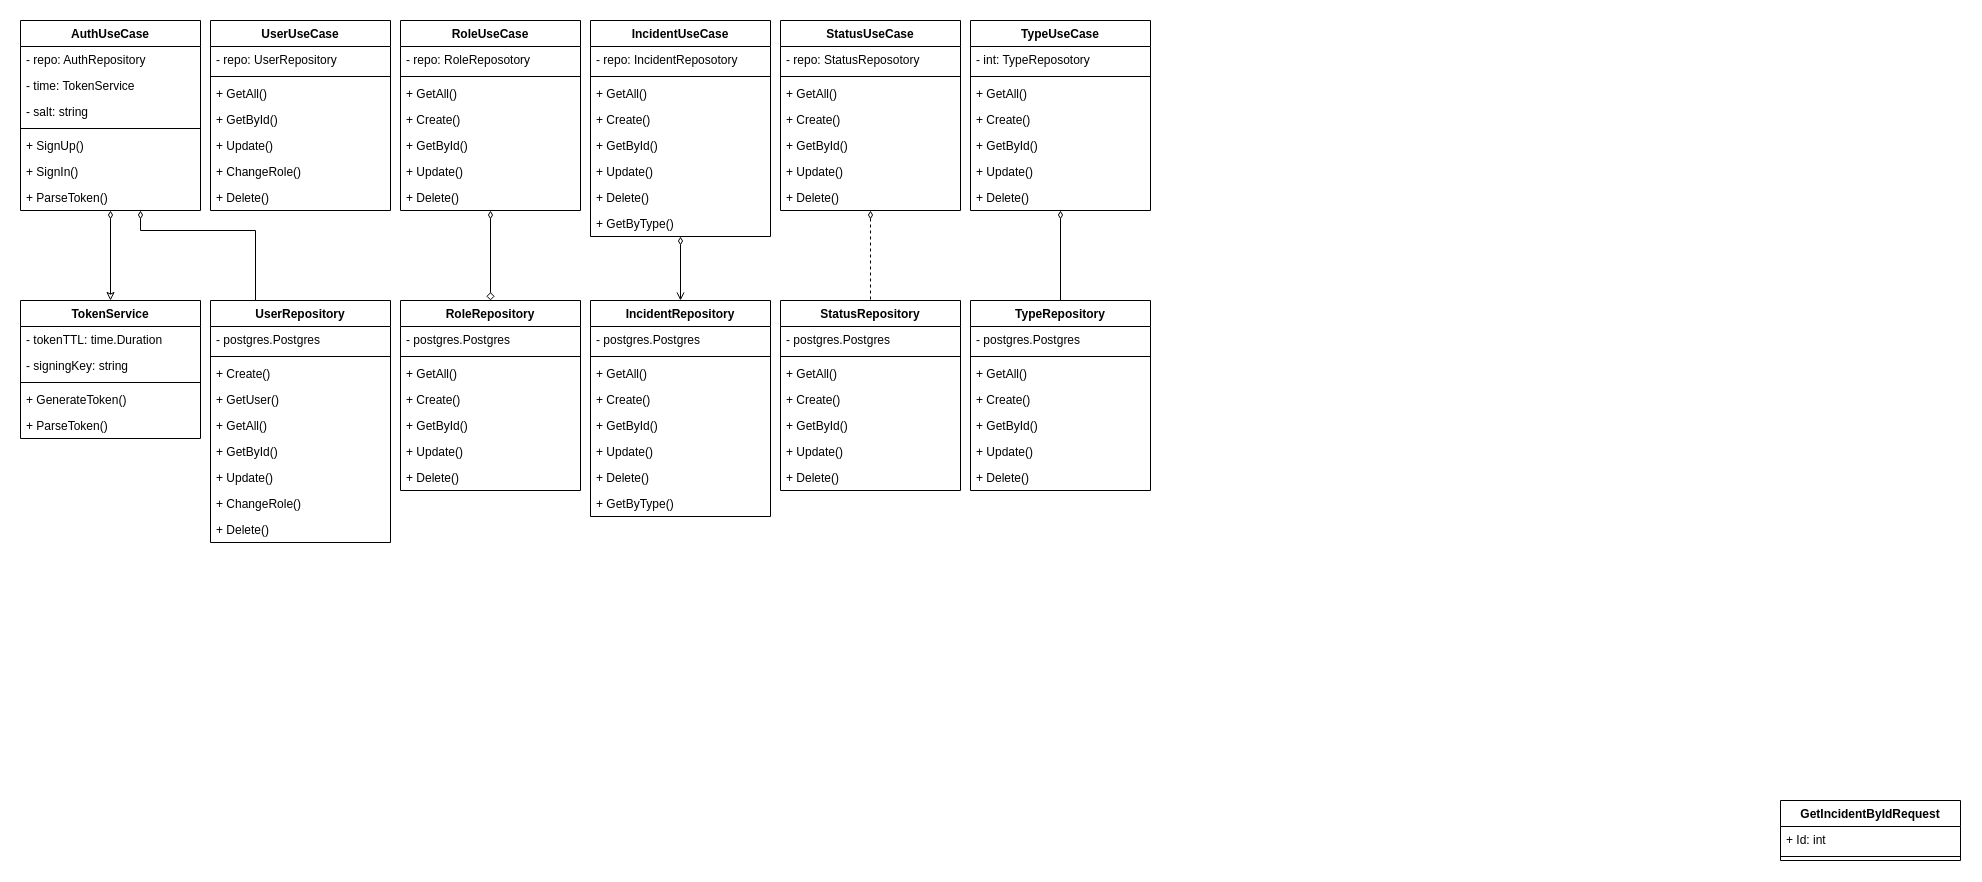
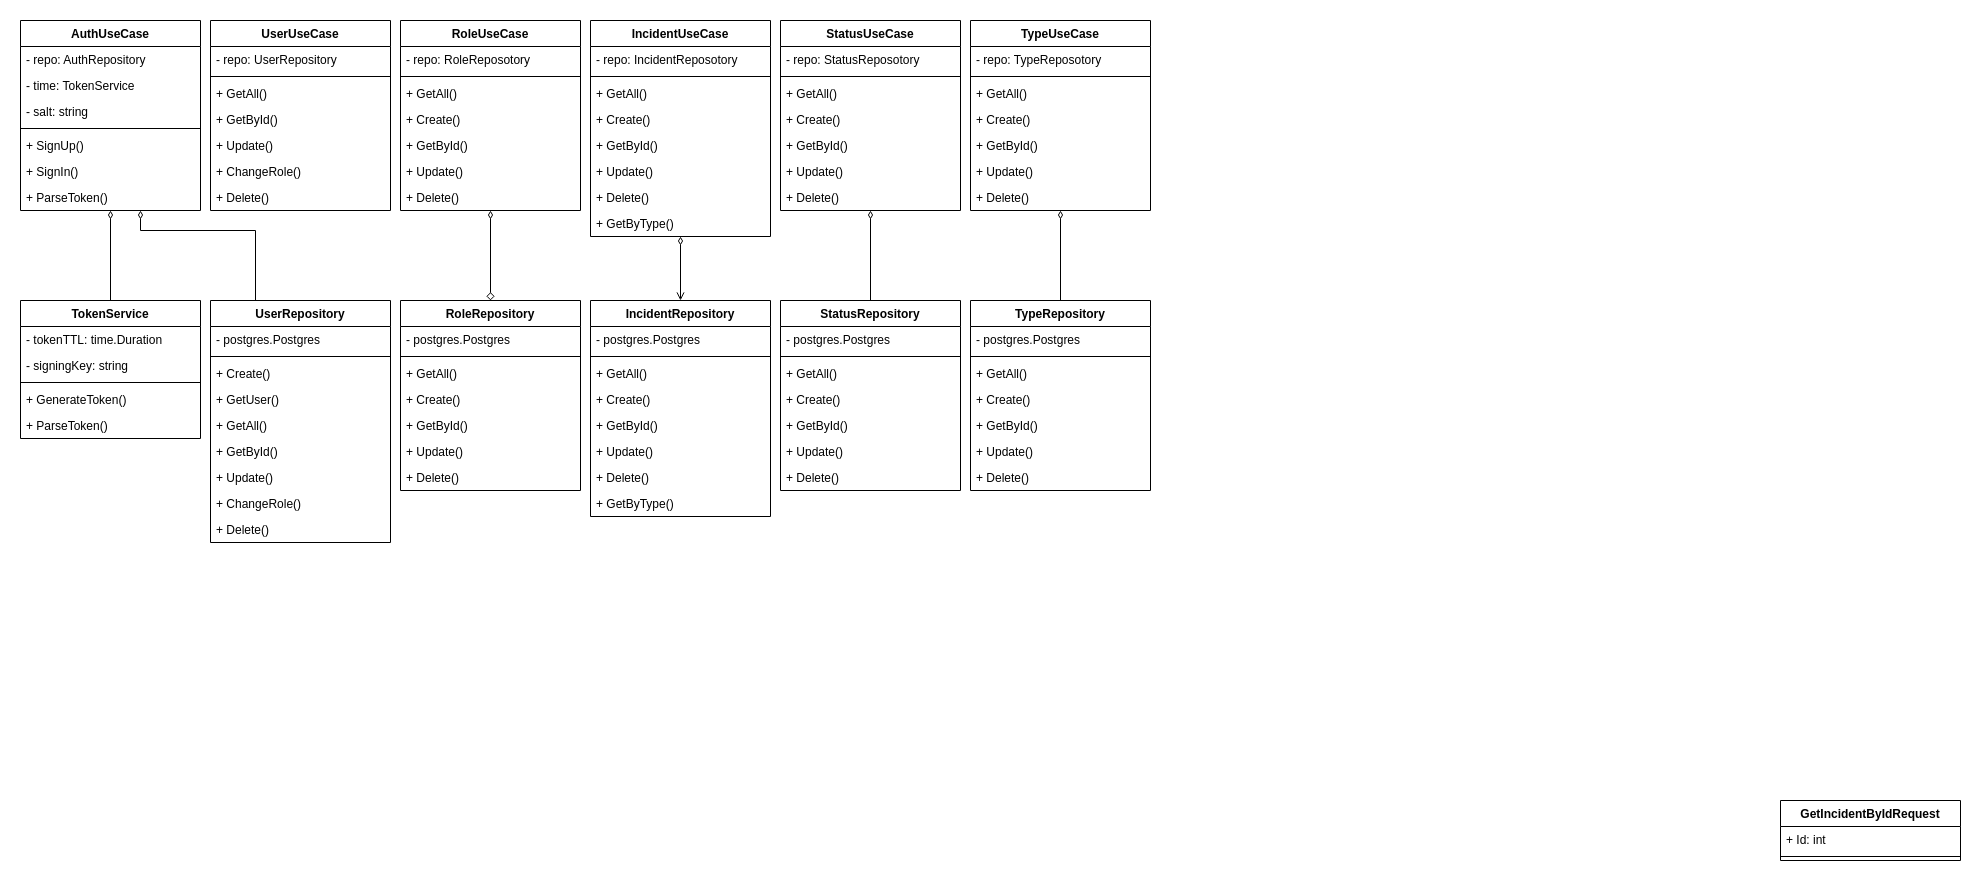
node "- int: TypeReposotory": label "- int: TypeReposotory" -> "- repo: TypeReposotory"
edge "StatusRepository" -> "StatusUseCase": style dashed -> solid
edge "AuthUseCase" -- "TokenService": arrowhead classic -> none
